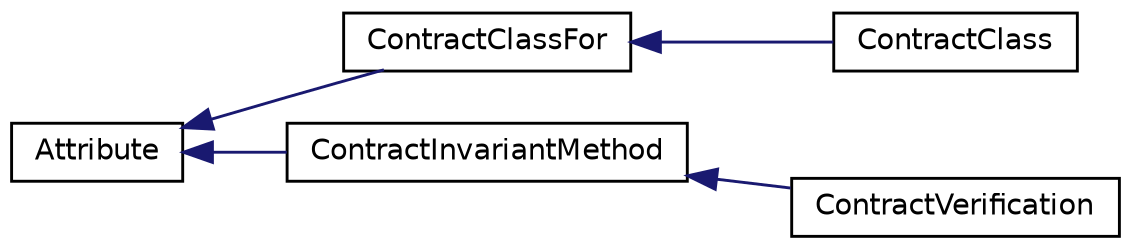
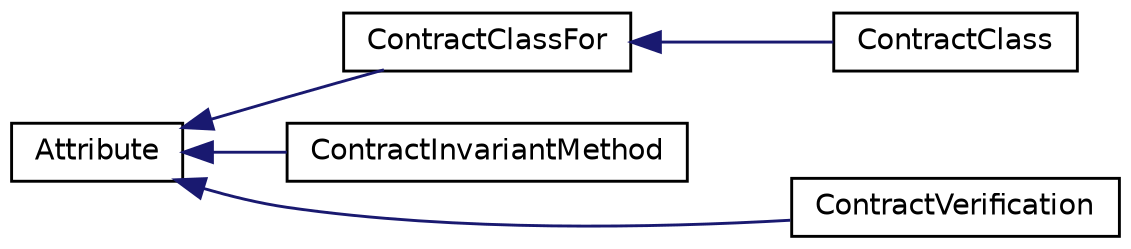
edge "ContractVerification" -> "ContractInvariantMethod": now "ContractVerification" -> "Attribute"
